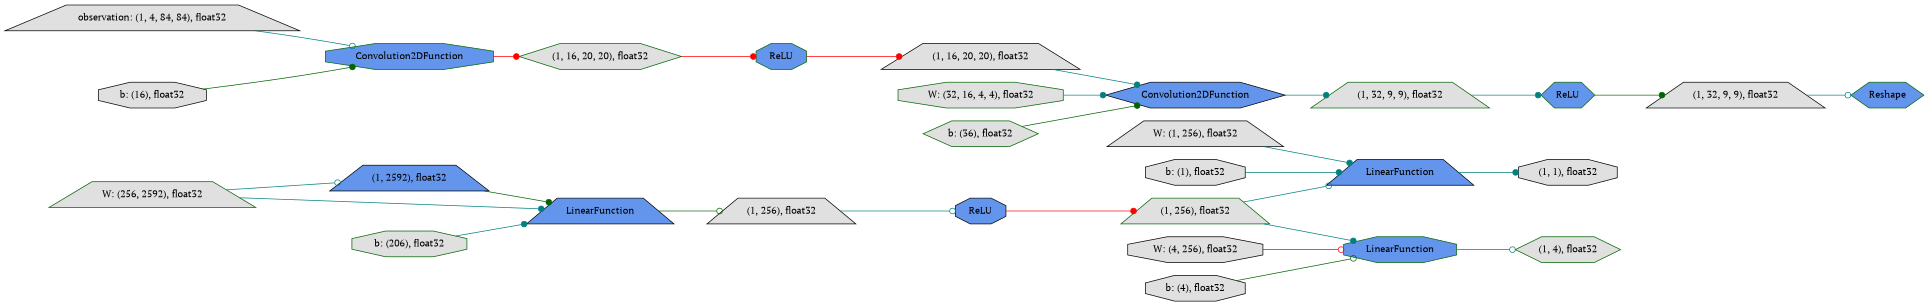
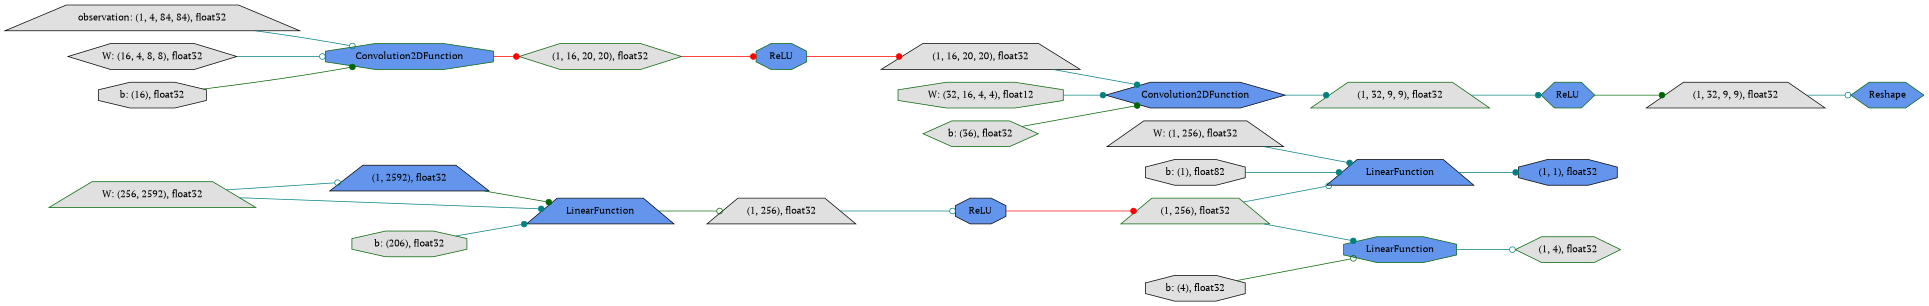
node "W: (16, 4, 8, 8), float32": added
node "W: (32, 16, 4, 4), float32": label "W: (32, 16, 4, 4), float32" -> "W: (32, 16, 4, 4), float12"
node "b: (1), float32": label "b: (1), float32" -> "b: (1), float82"
node "(1, 1), float32": fillcolor #e0e0e0 -> #6495ed
node "W: (4, 256), float32": removed
